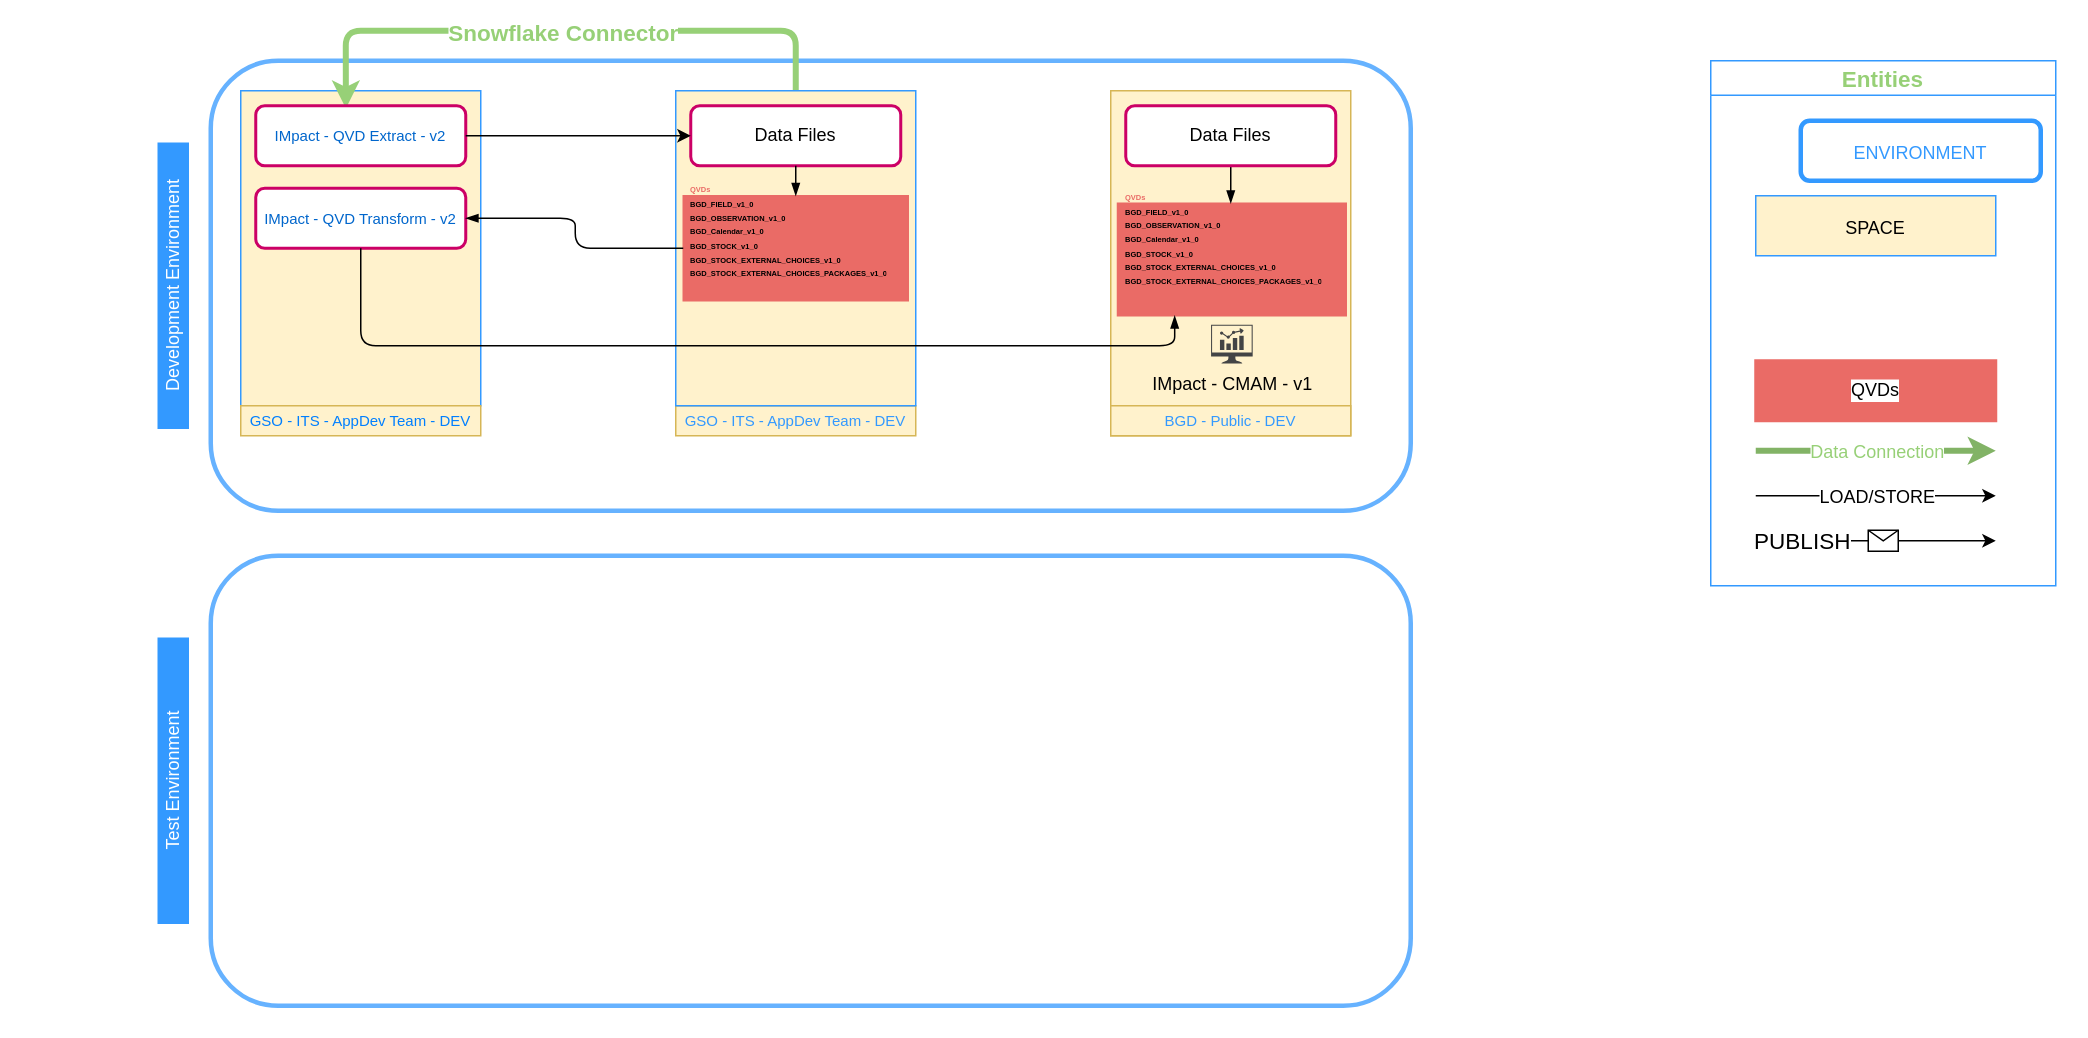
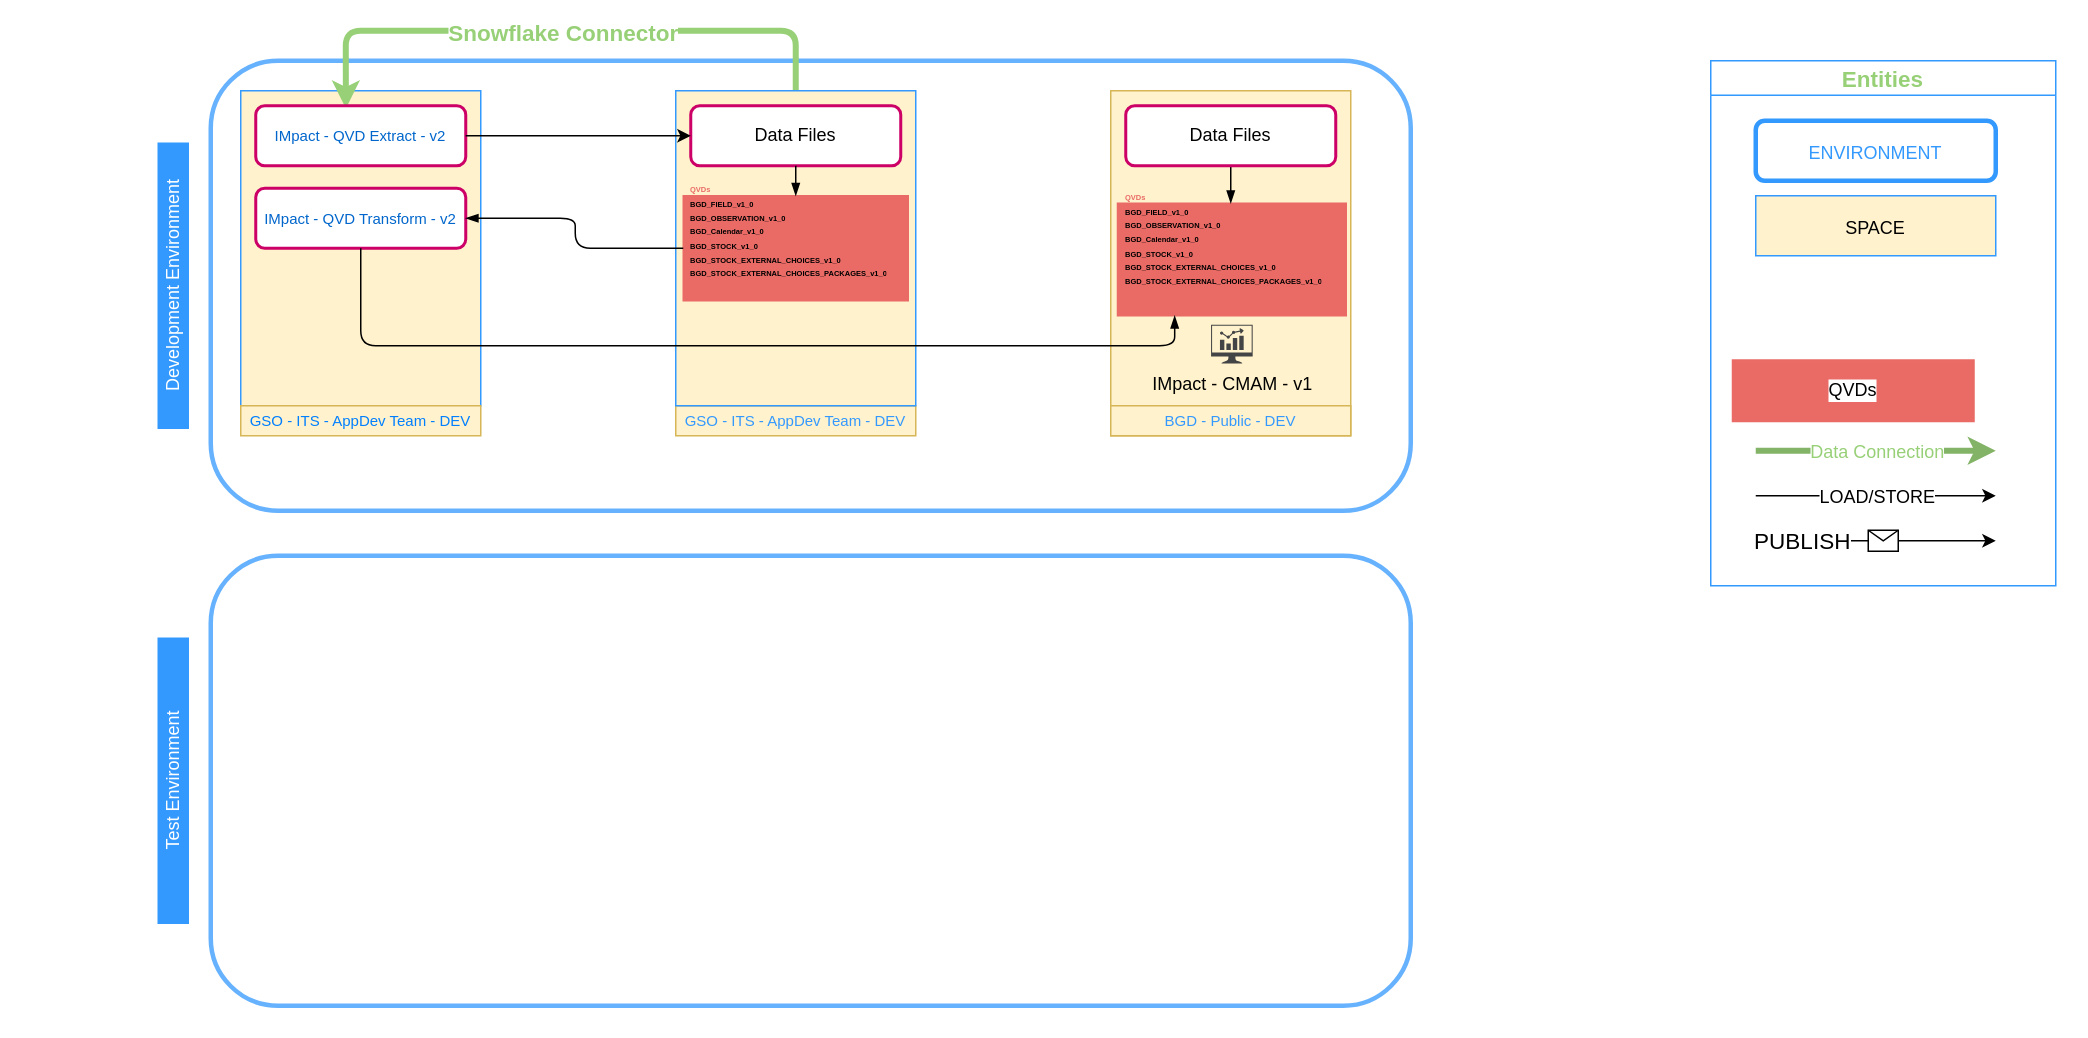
node "ENVIRONMENT": moved (1921, 151) -> (1876, 151)
node "QVDs": moved (1876, 391) -> (1853, 391)
